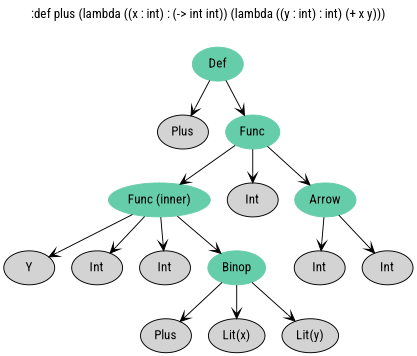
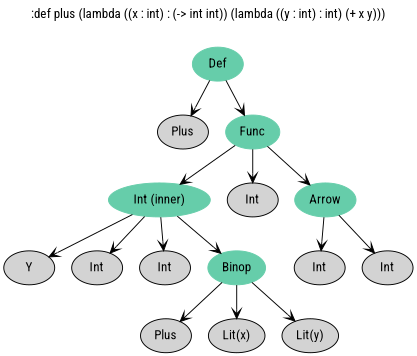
node "Func (inner)": label "Func (inner)" -> "Int (inner)"
